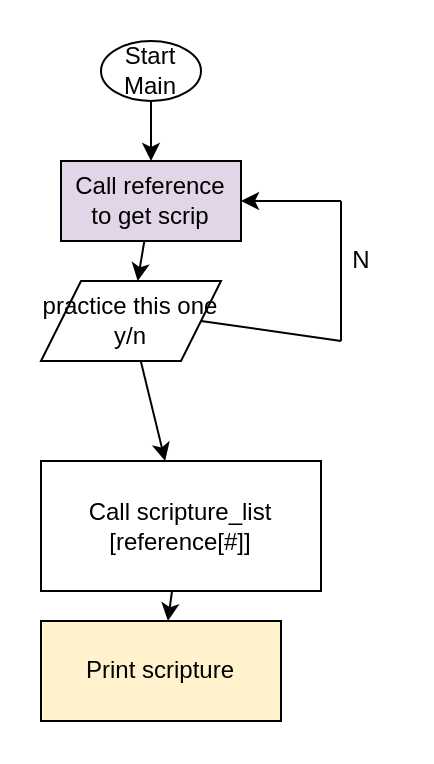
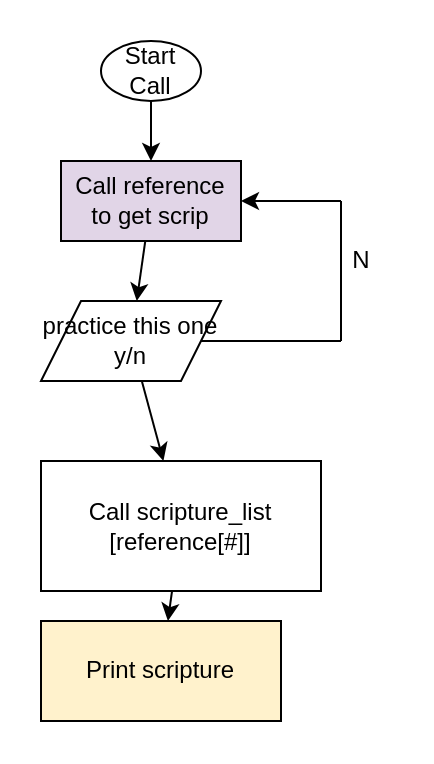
node "Start Main": label "Start Main" -> "Start Call"
node "practice this one y/n": moved (131, 321) -> (131, 341)
